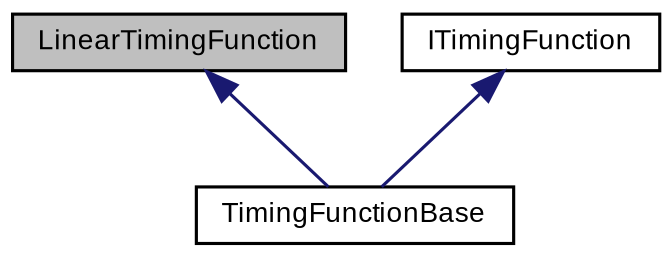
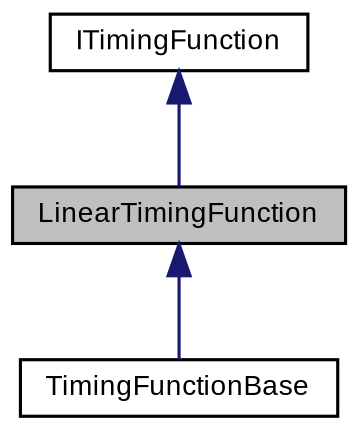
edge "TimingFunctionBase" -> "ITimingFunction": now "LinearTimingFunction" -> "ITimingFunction"
